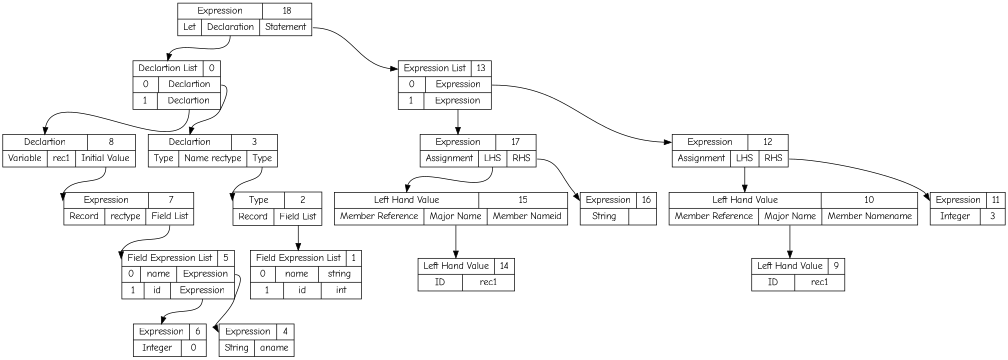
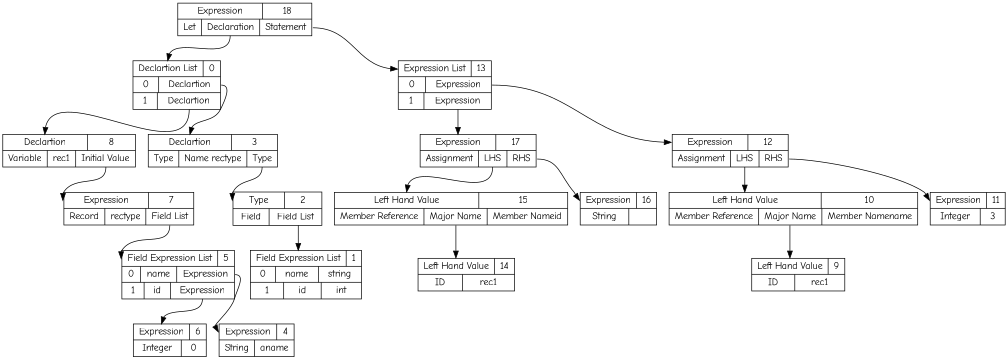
node "Type": text "Record" -> "Field"
